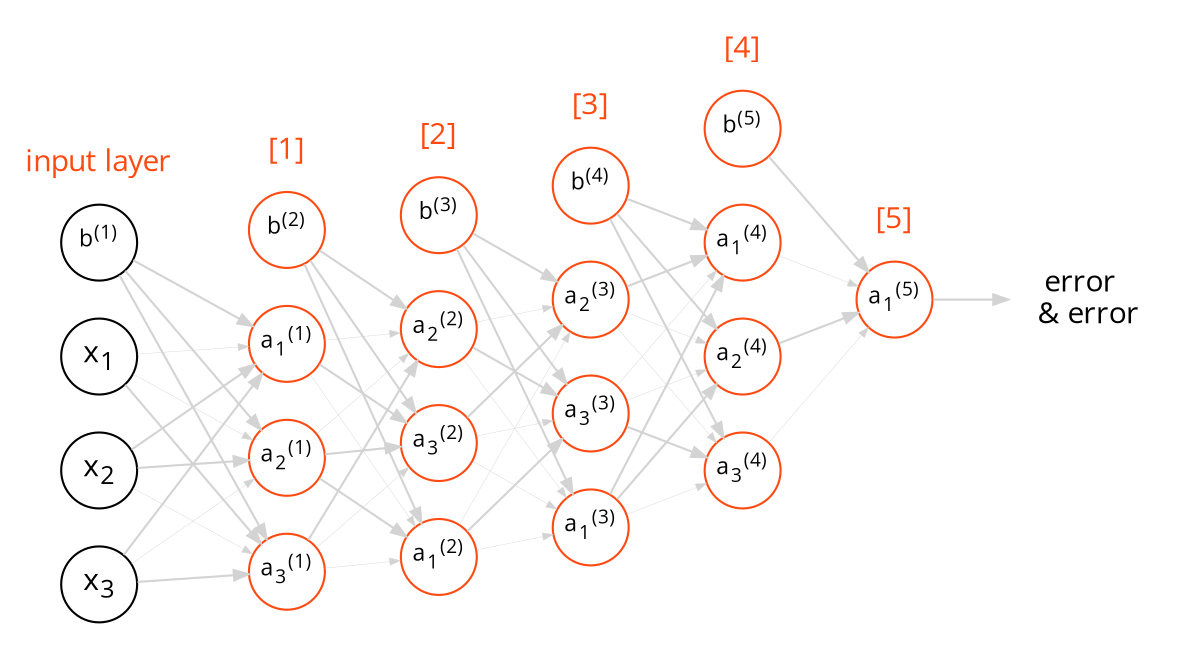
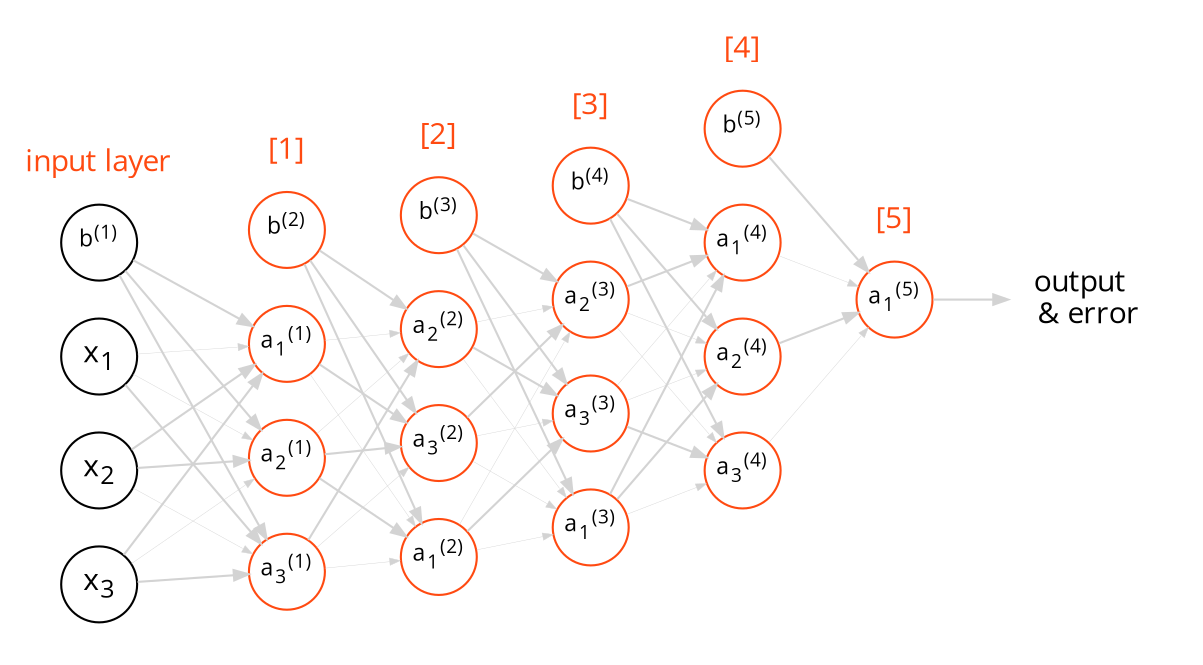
node "error & error": label "error & error" -> "output & error"
